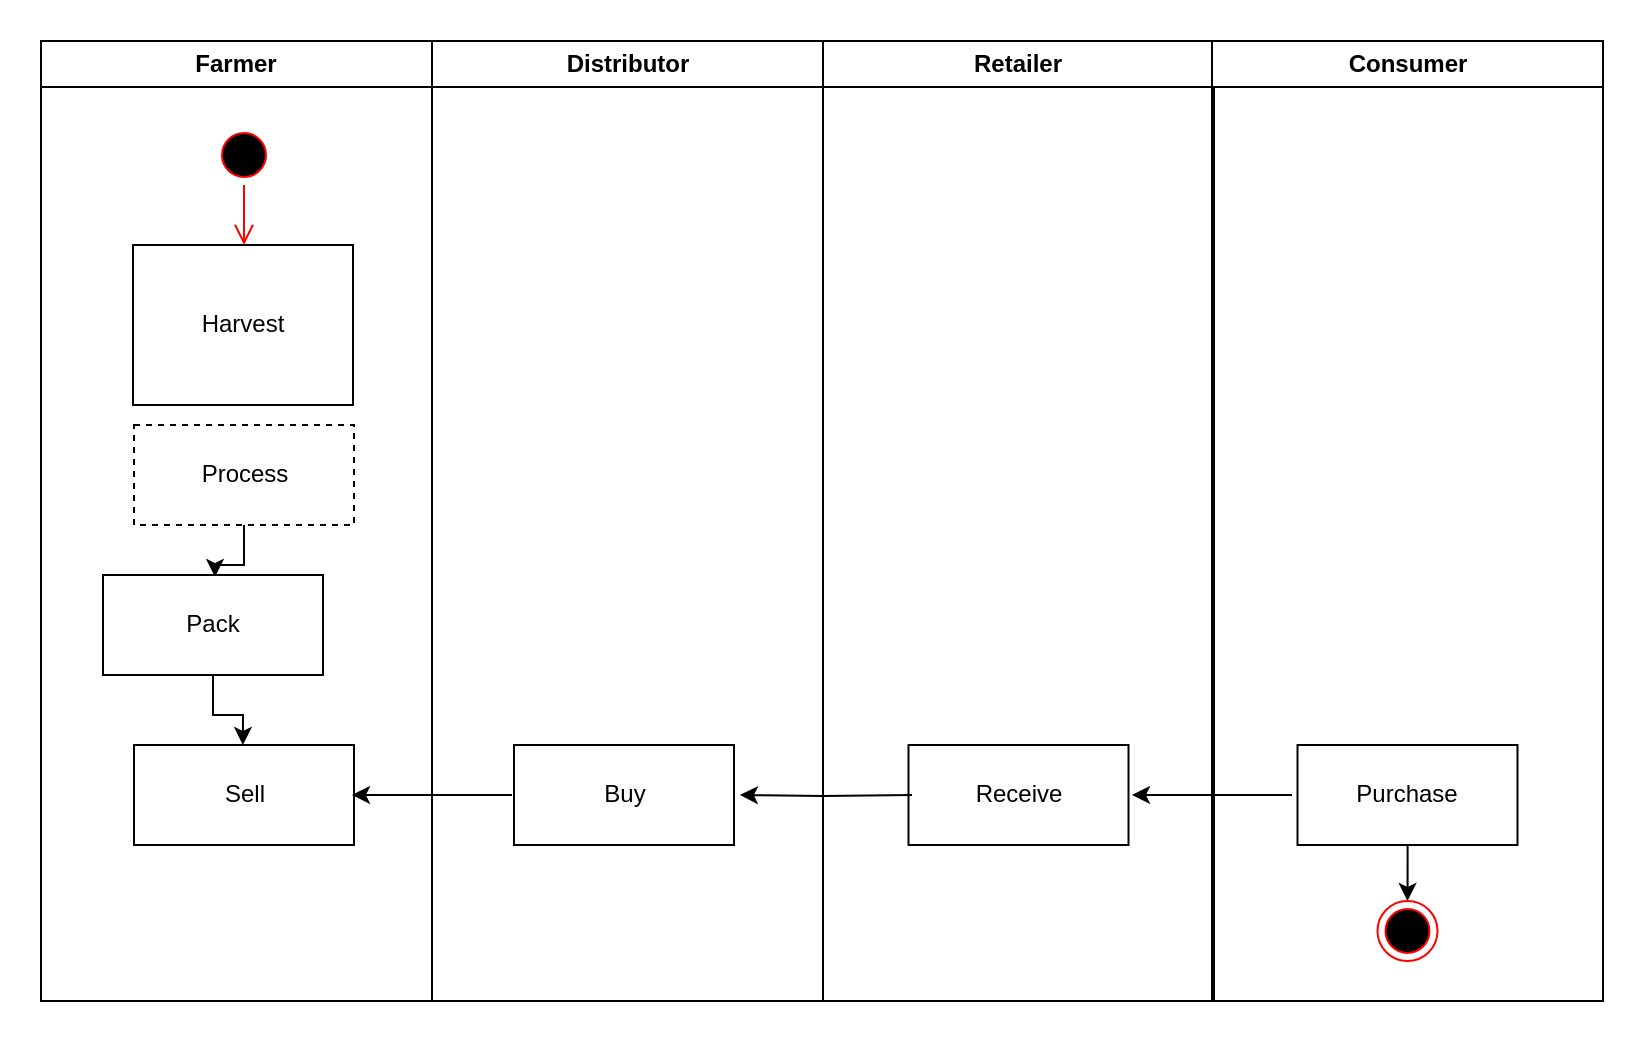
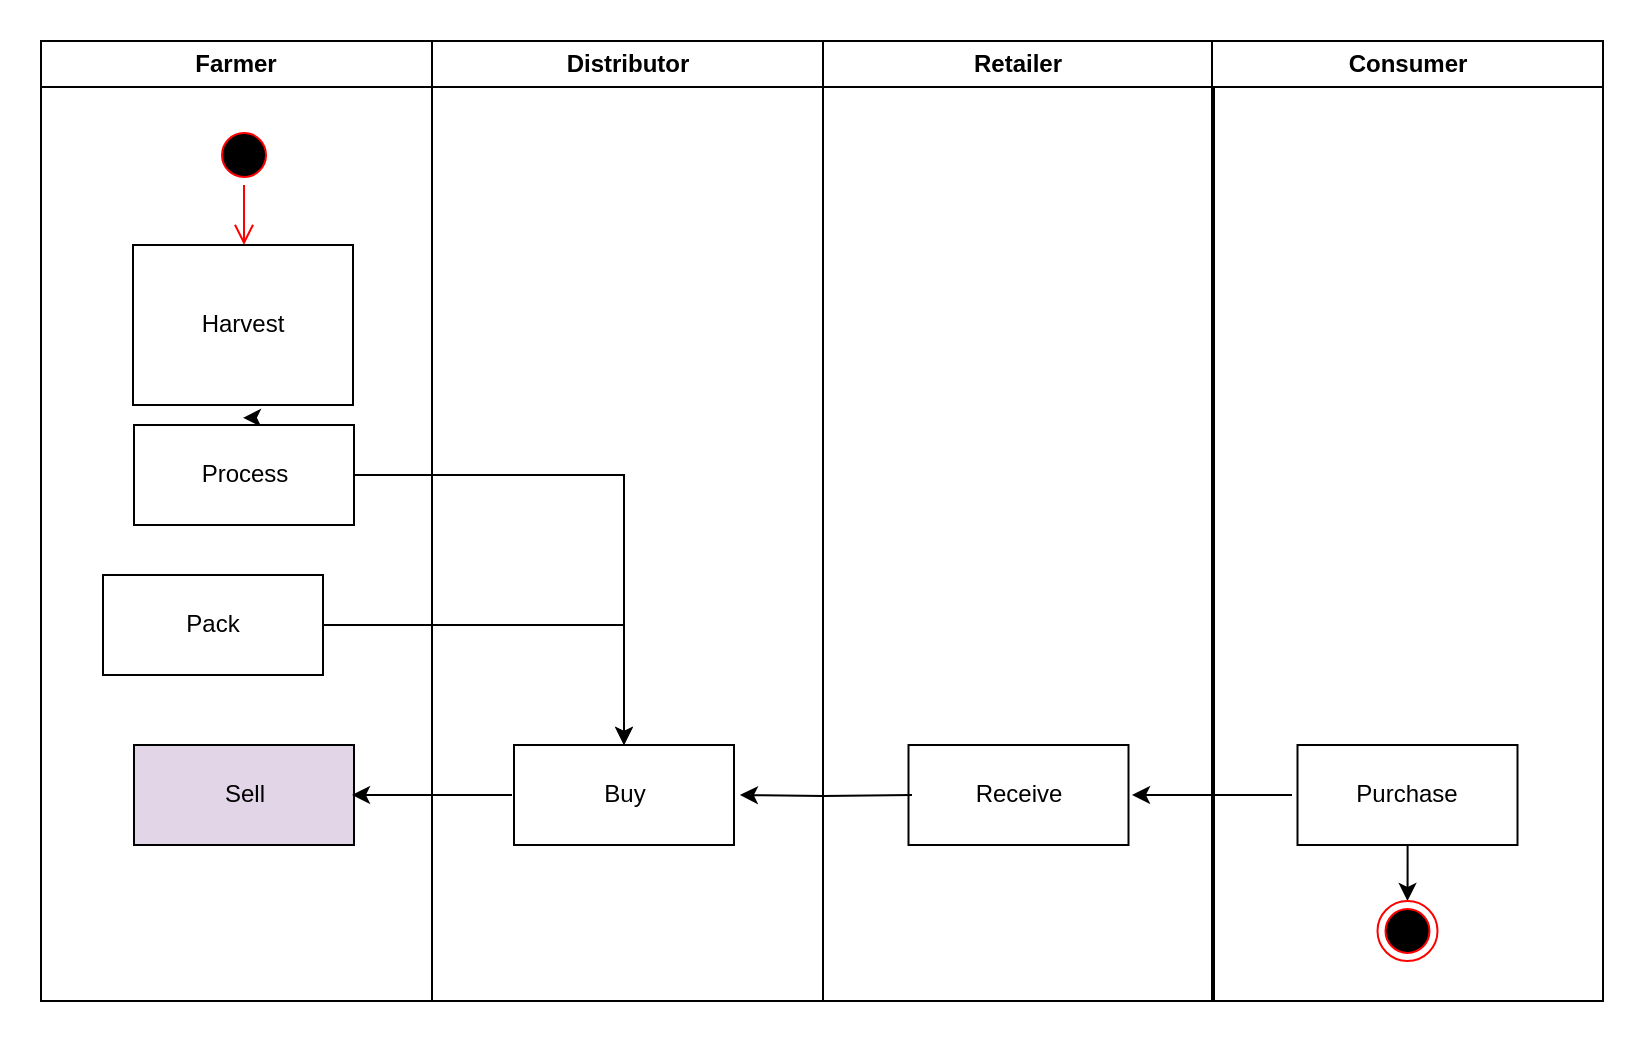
edge "Harvest" -> "Process": added
node "Process": style dashed -> solid
edge "Process" -> "Pack": now "Process" -> "Buy"
edge "Pack" -> "Sell": now "Pack" -> "Buy"
node "Sell": fillcolor #ffffff -> #e1d5e7
